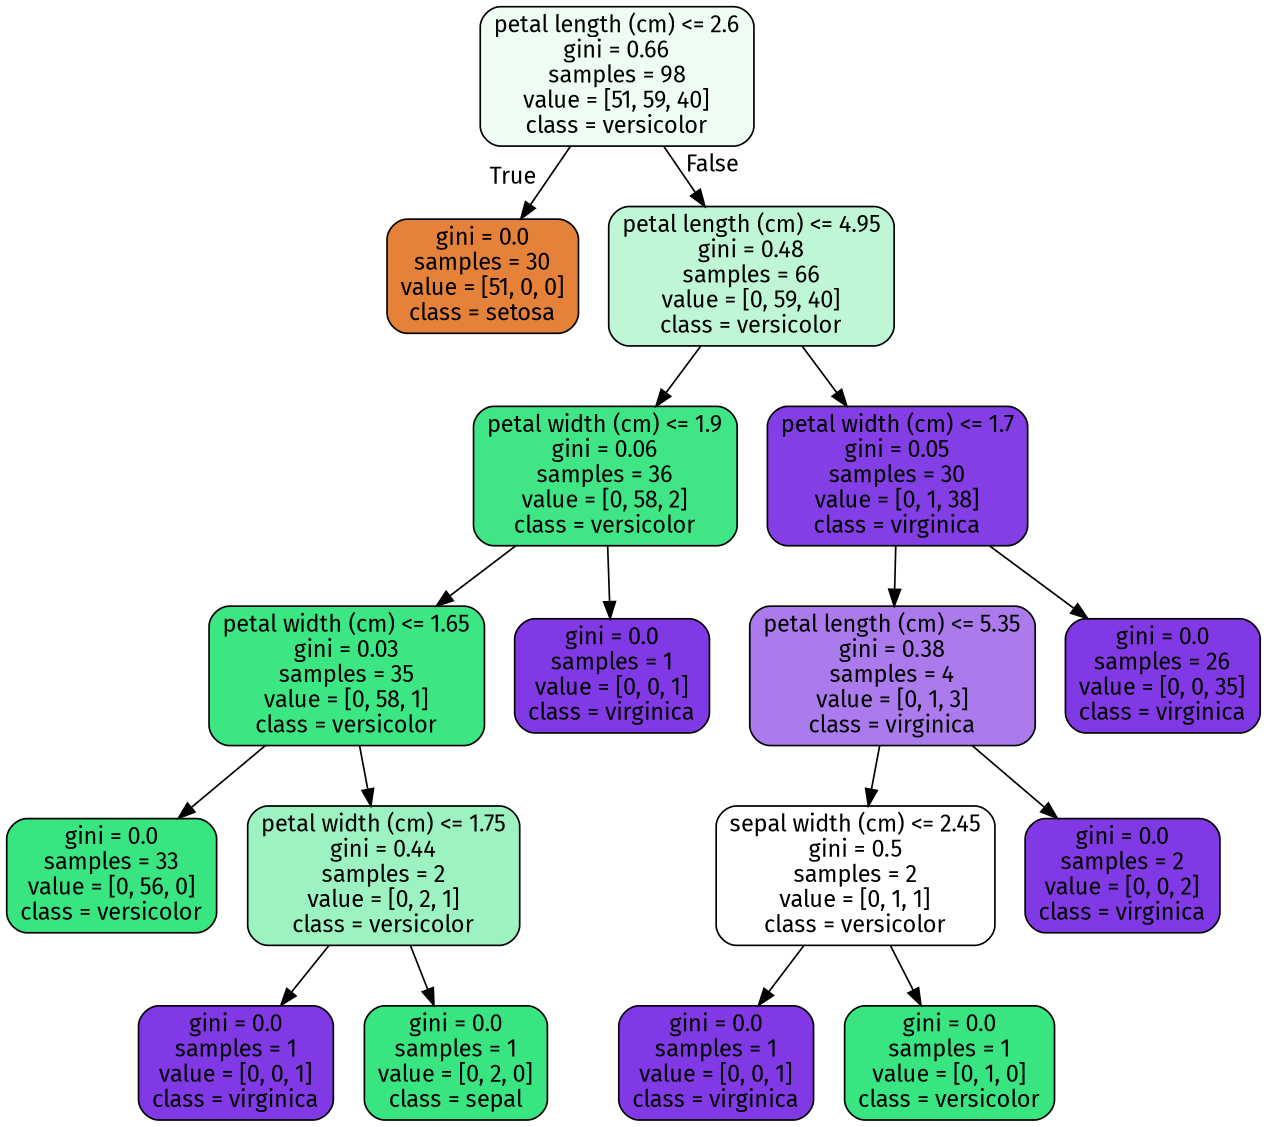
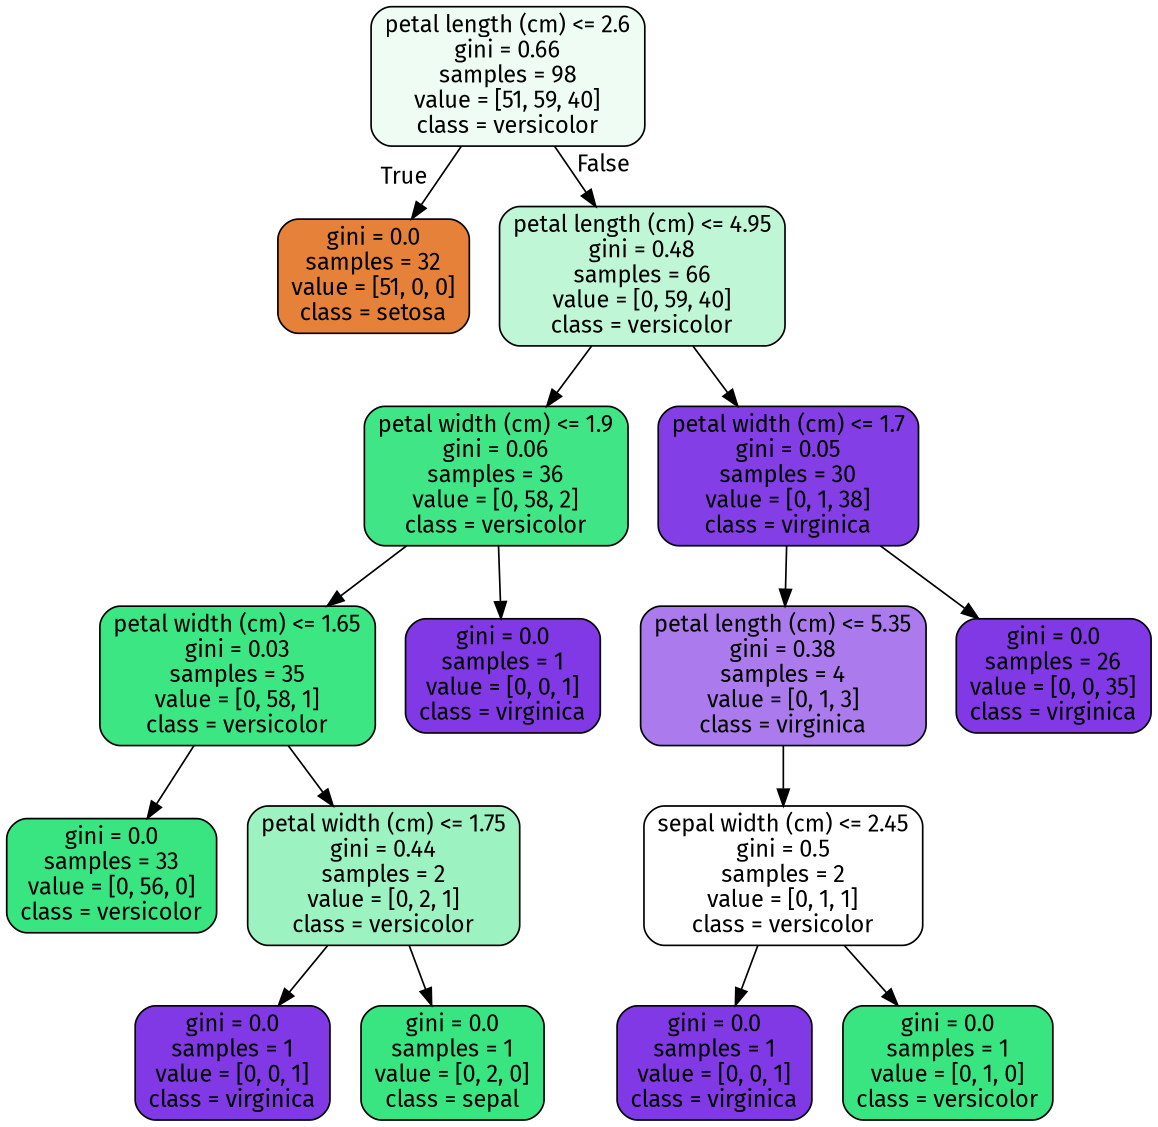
node "gini = 0.0 samples = 30 value = [51, 0, 0] class = setosa": label "gini = 0.0 samples = 30 value = [51, 0, 0] class = setosa" -> "gini = 0.0 samples = 32 value = [51, 0, 0] class = setosa"
node "gini = 0.0 samples = 2 value = [0, 0, 2] class = virginica": removed
